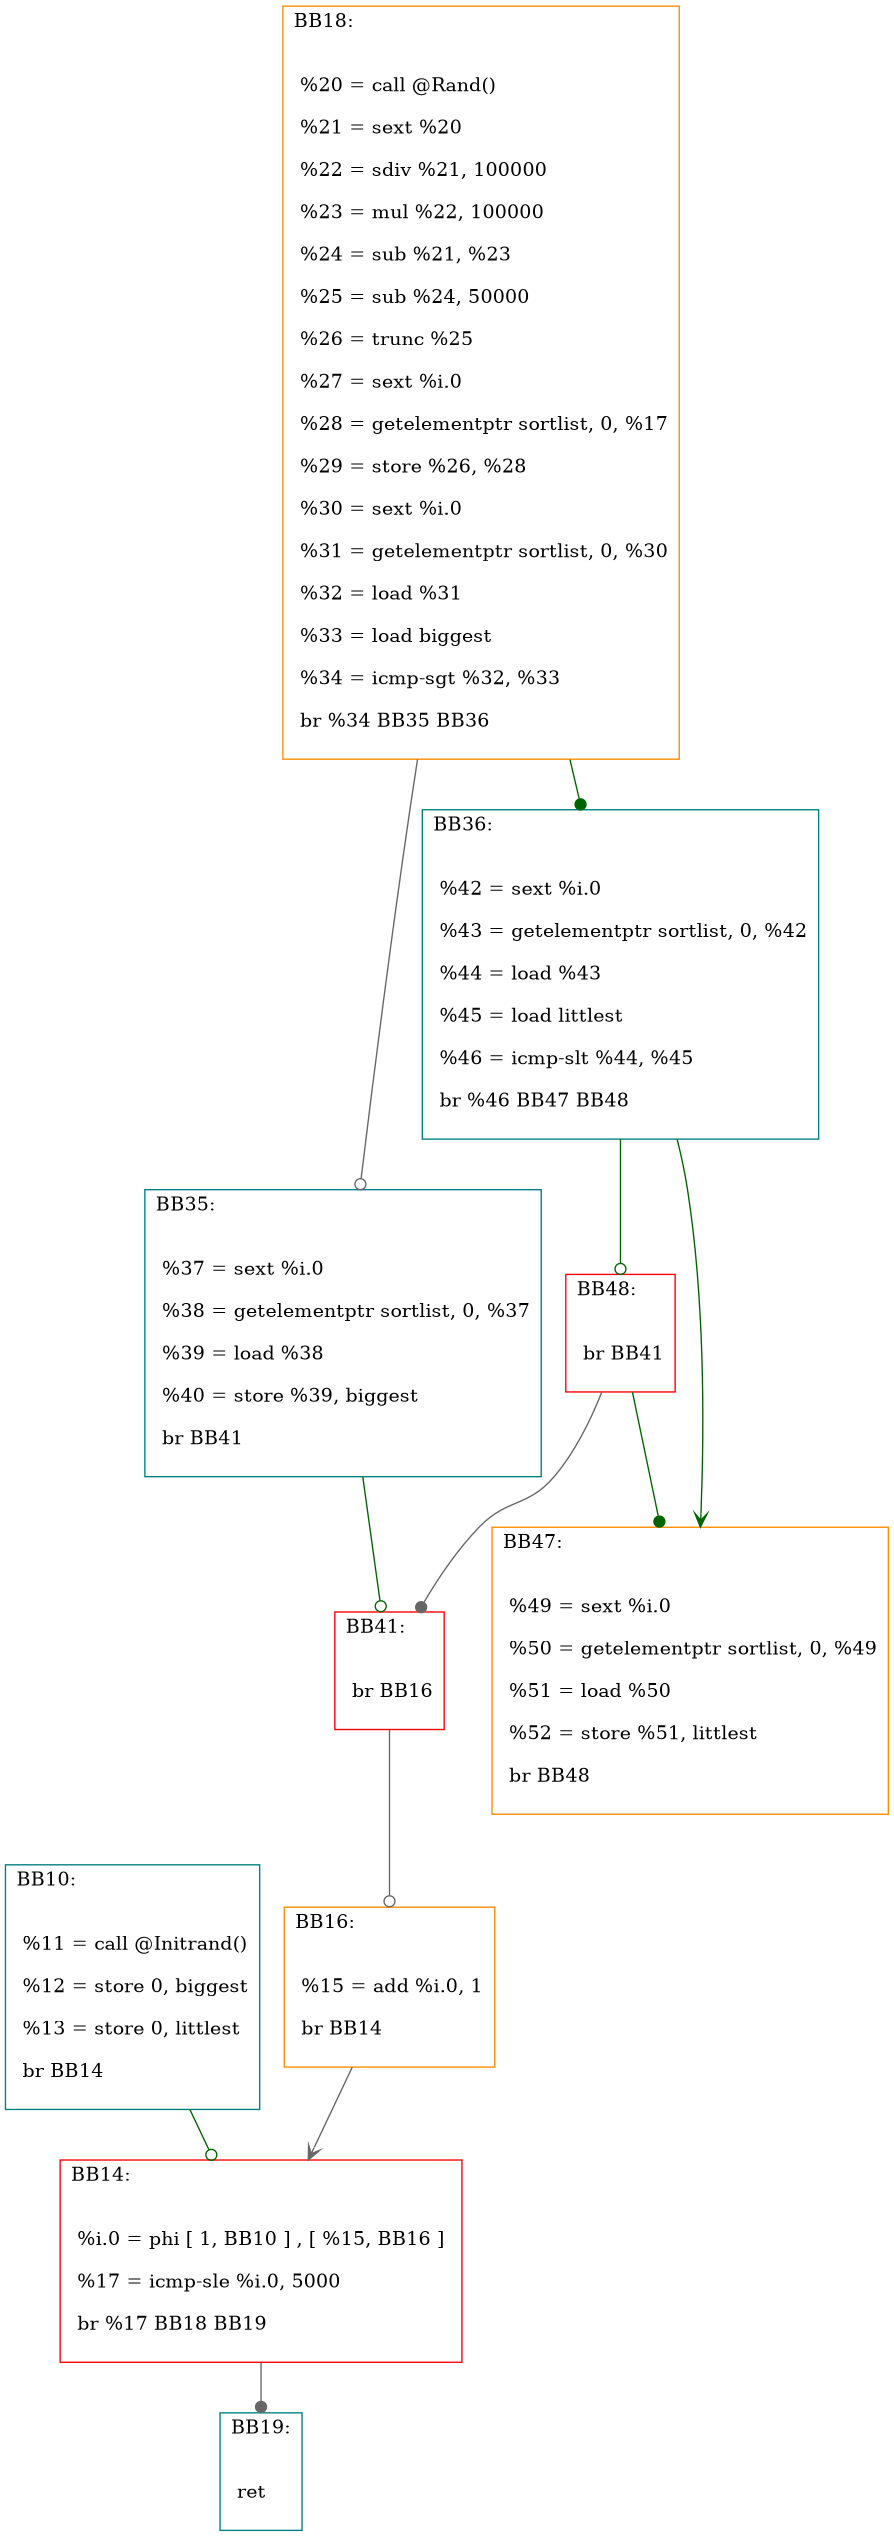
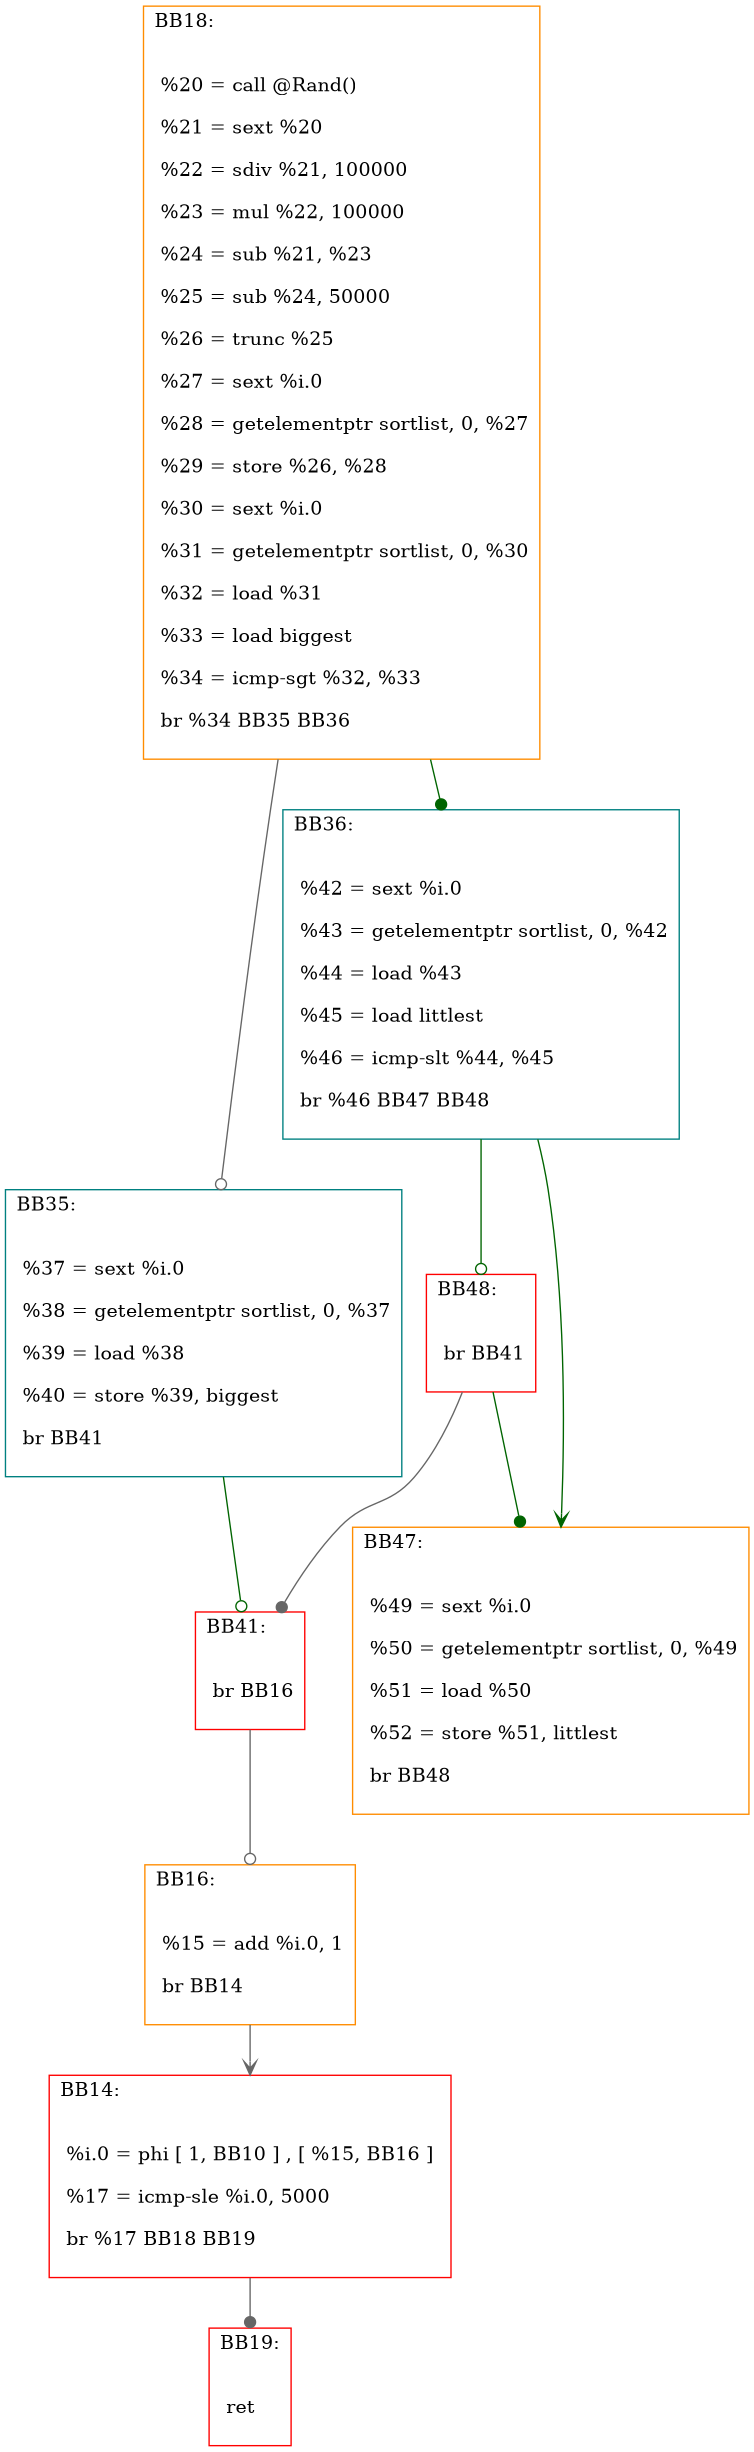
node "BB18:": text "%28 = getelementptr sortlist, 0, %17" -> "%28 = getelementptr sortlist, 0, %27"
node "BB10:": removed
node "BB19:": color teal -> red
